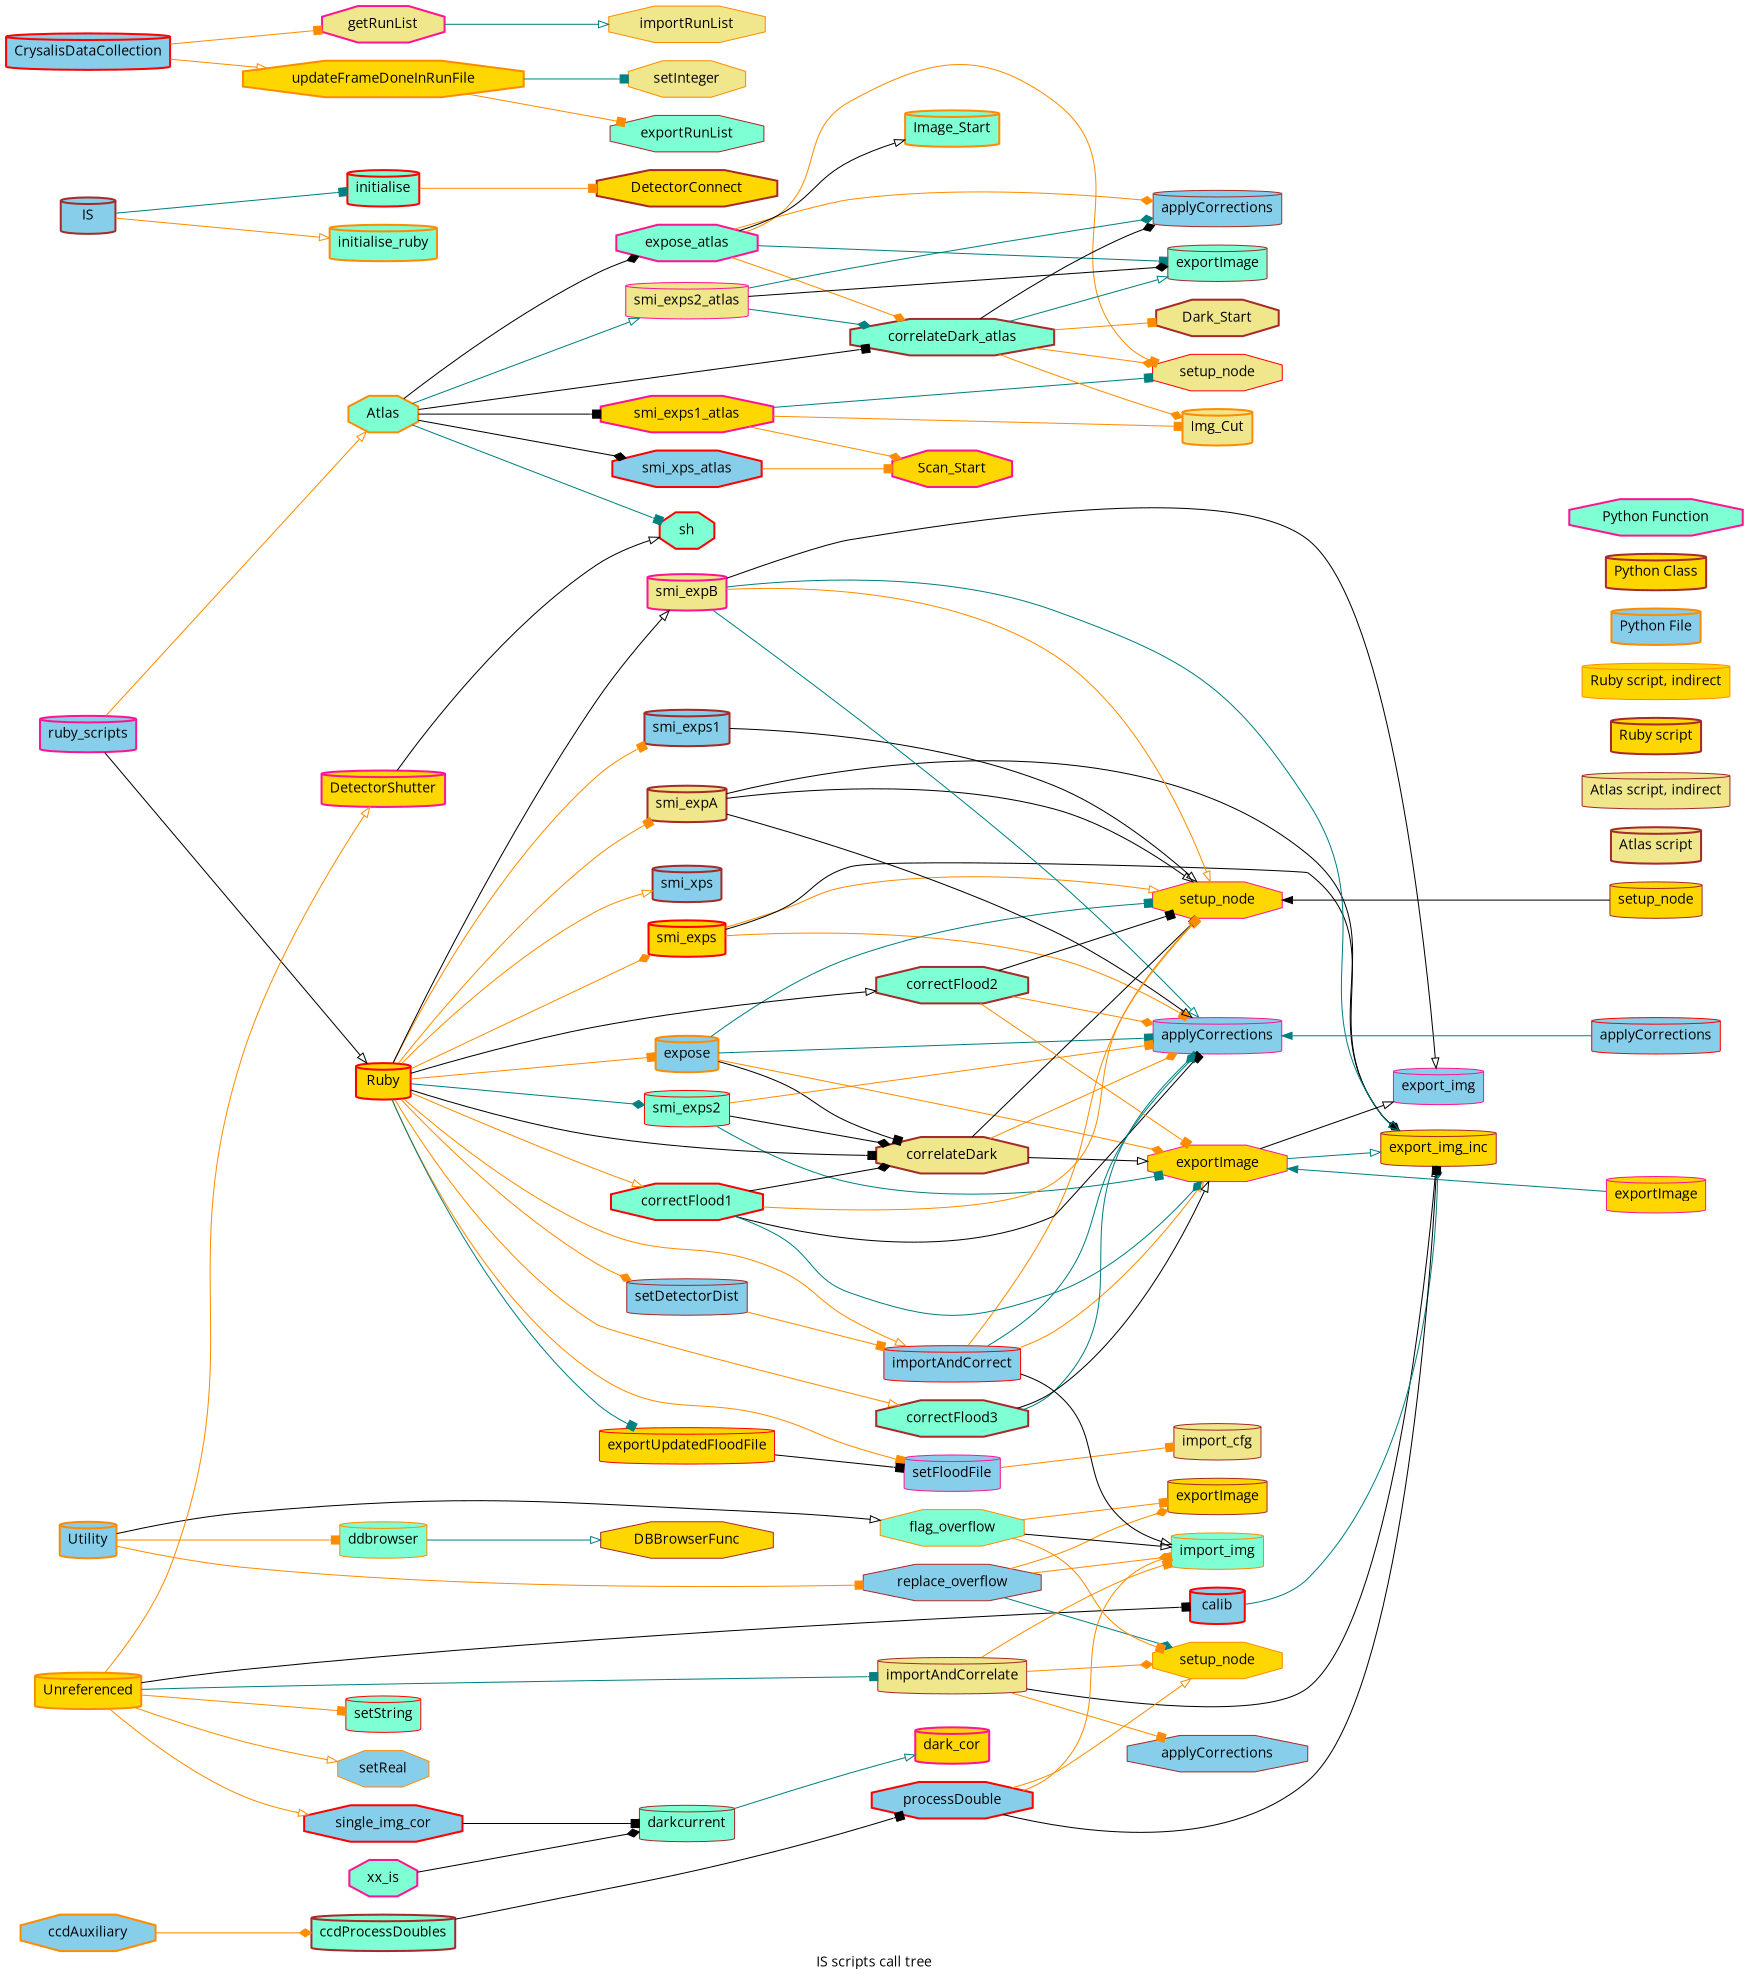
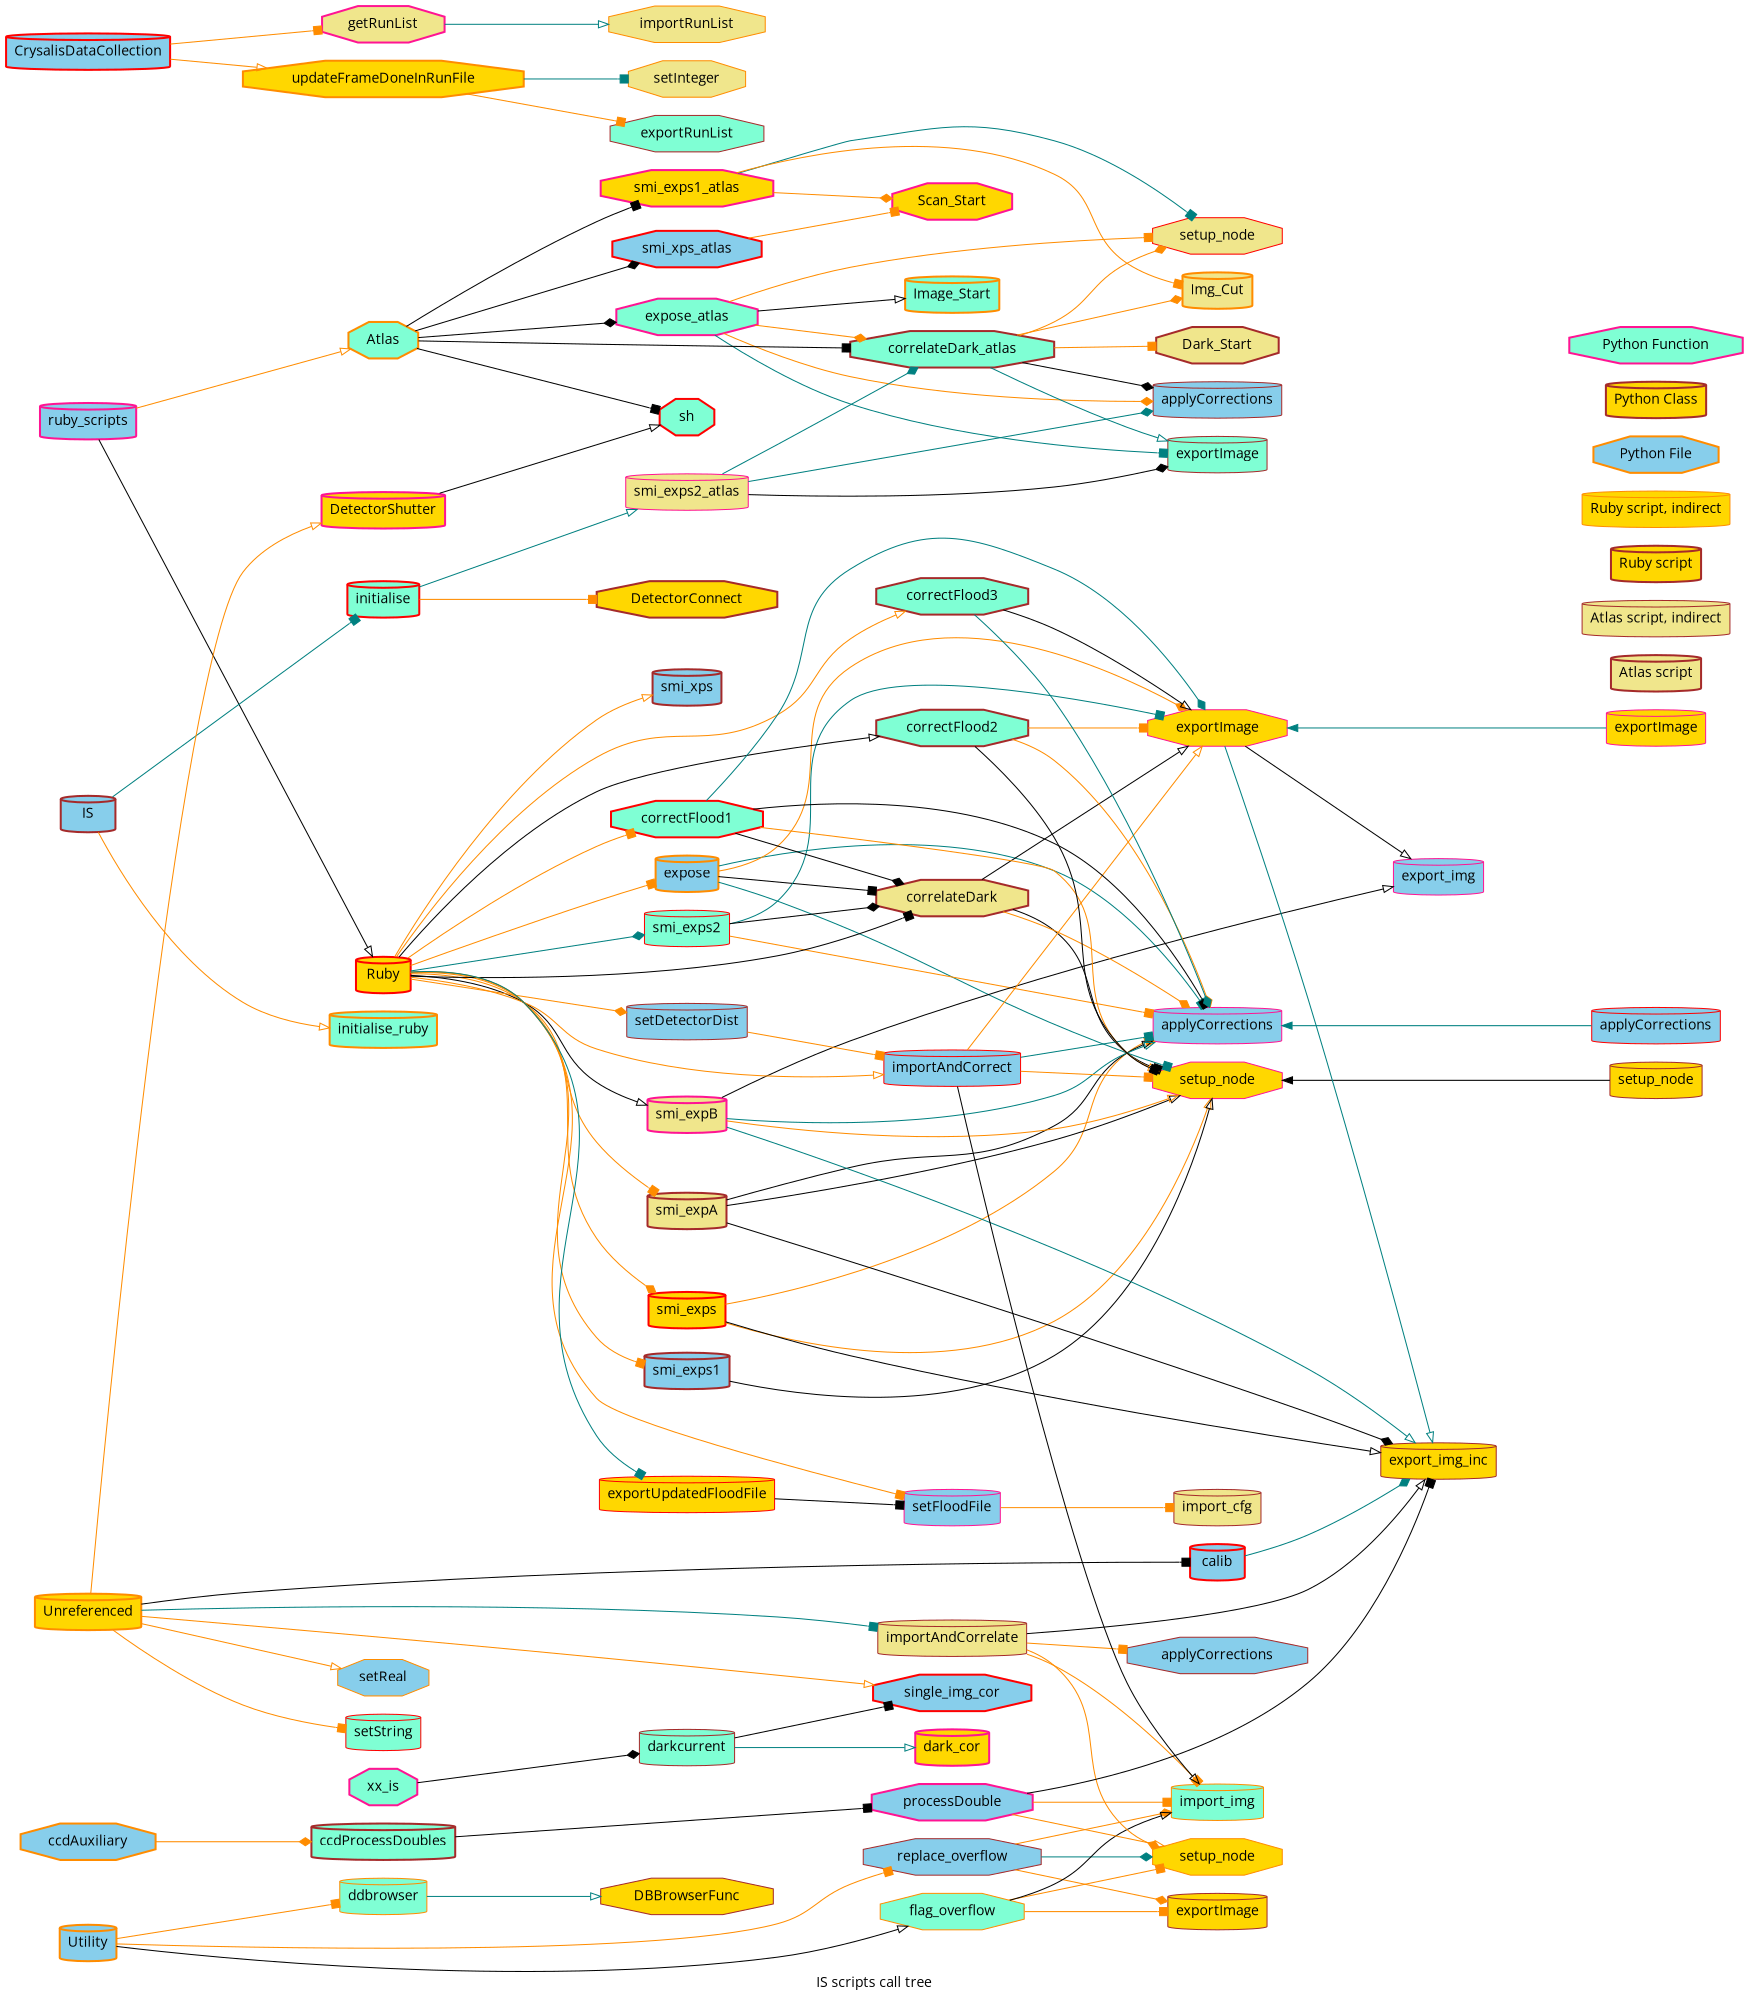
edge "Atlas" -> "smi_exps2_atlas": now "initialise" -> "smi_exps2_atlas"
edge "Atlas" -> "sh": color teal -> black
node "Python File": shape cylinder -> octagon
edge "Ruby" -> "correctFlood1": arrowhead onormal -> box
node "processDouble": color red -> deeppink
edge "single_img_cor" -> "darkcurrent": reversed
